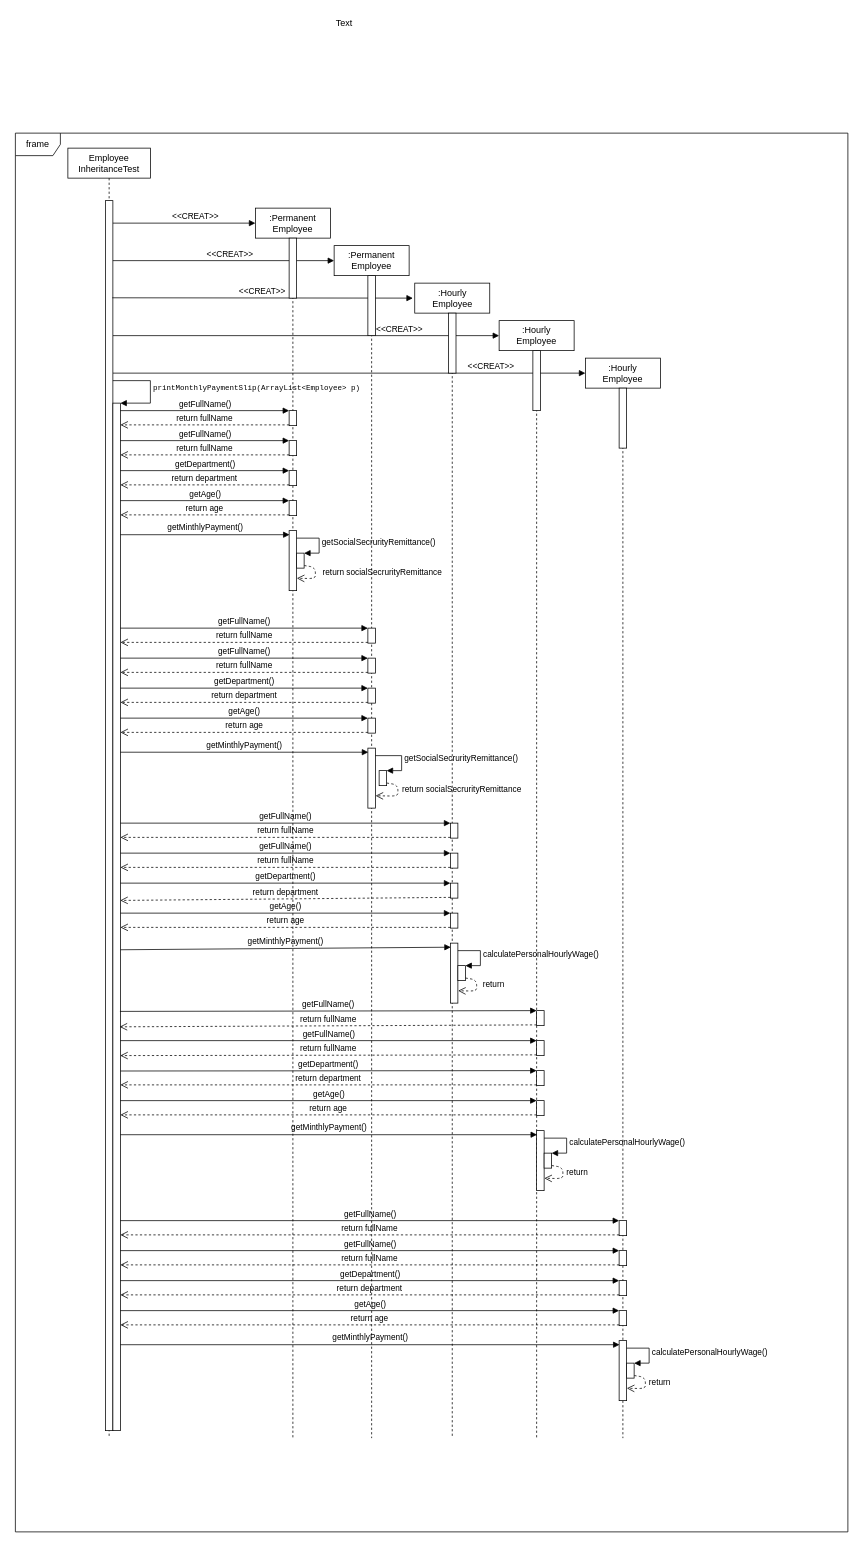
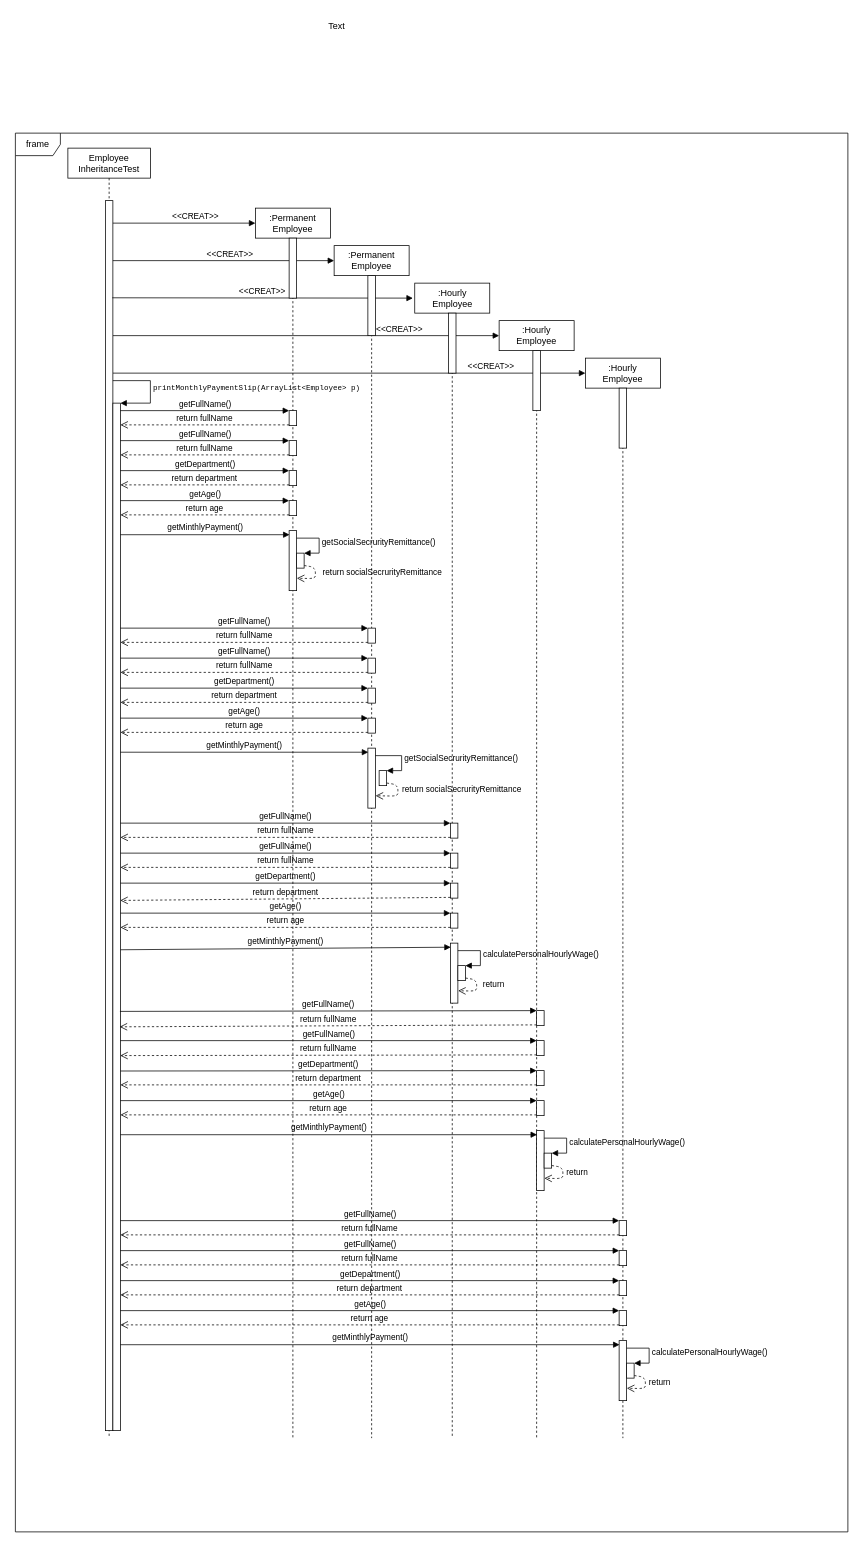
node "Text": moved (344, 23) -> (336, 27)
